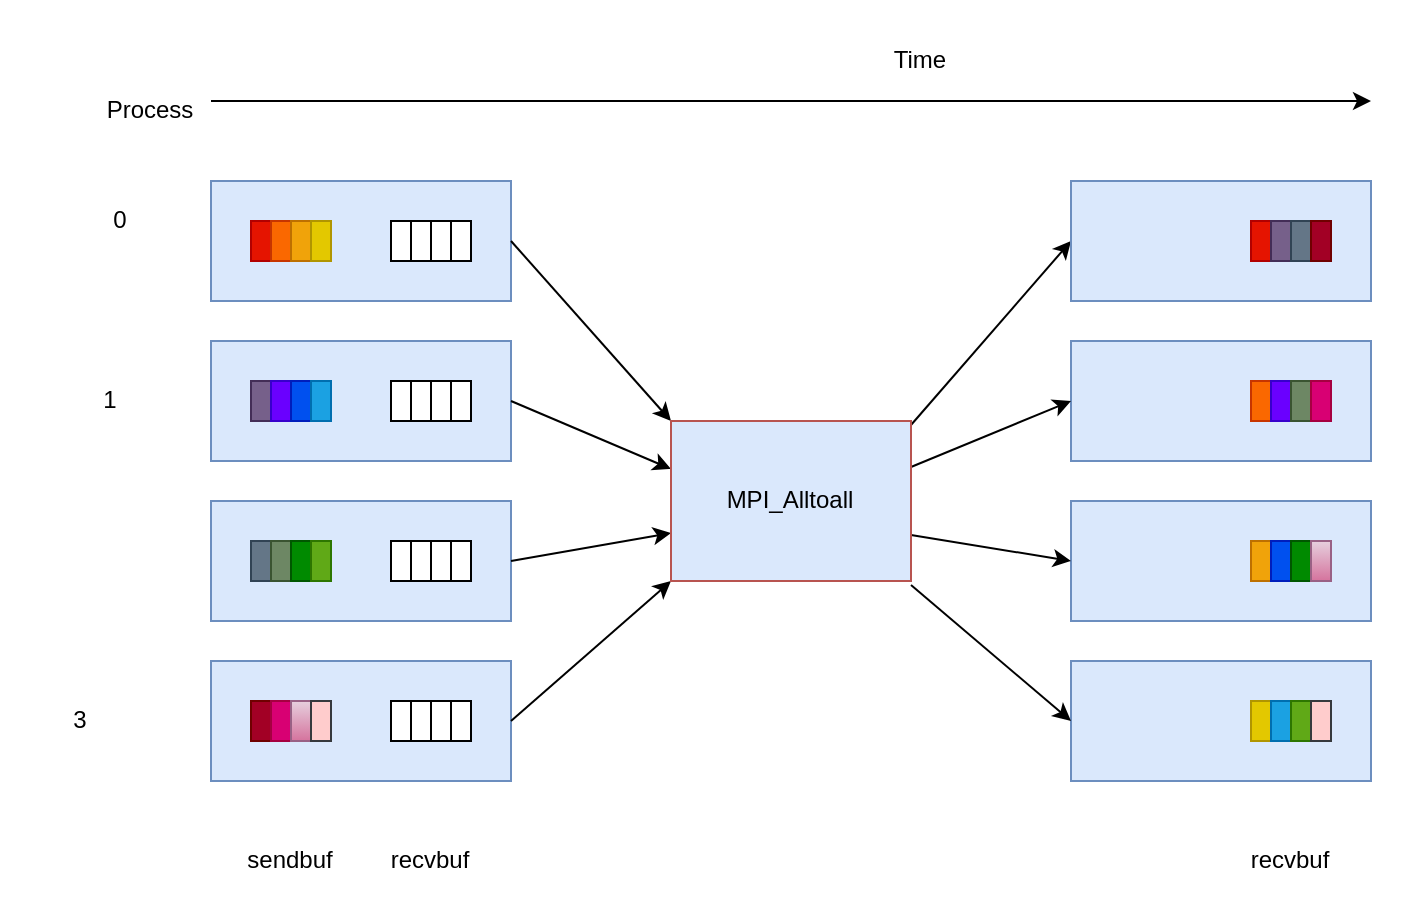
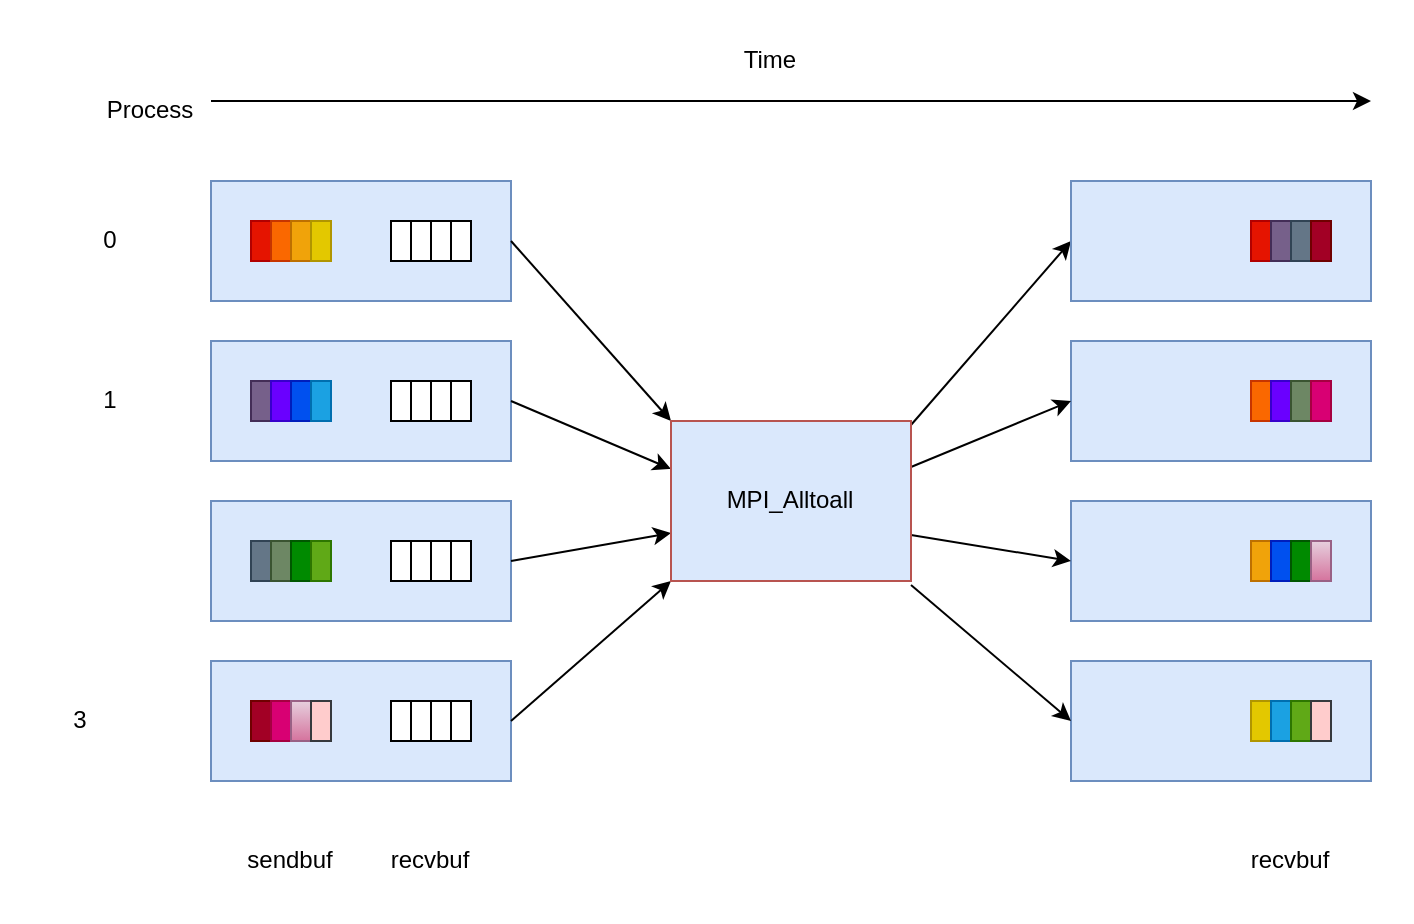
node "Time": moved (921, 61) -> (771, 61)
node "0": moved (121, 221) -> (111, 241)
